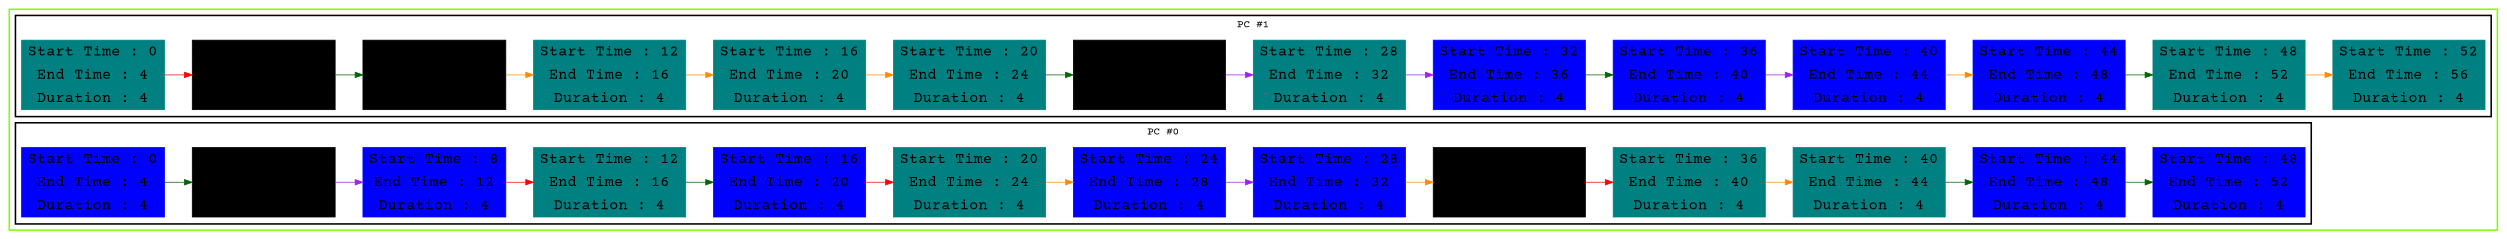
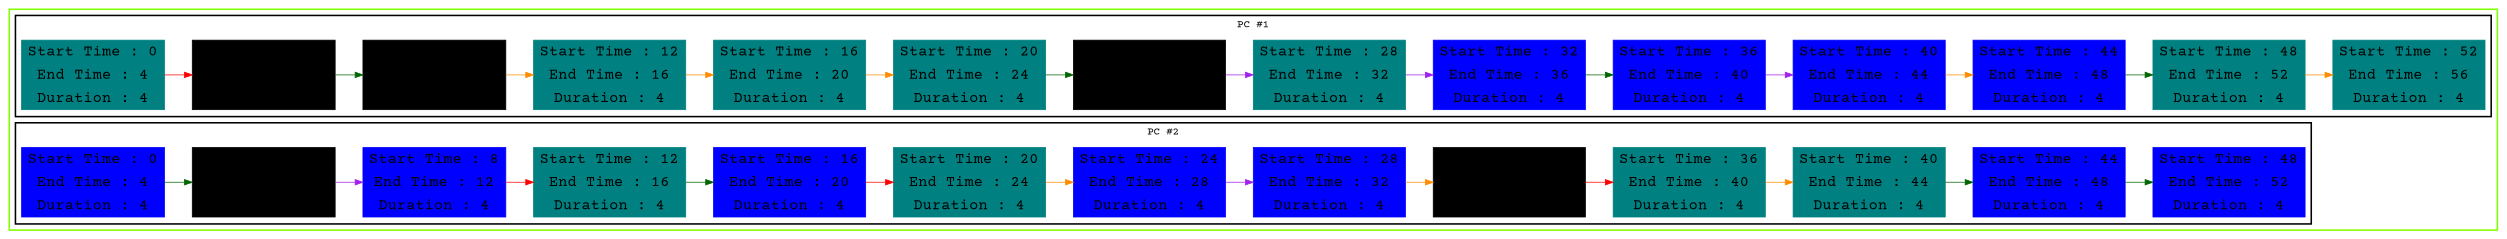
cluster "PC #0": label "PC #0" -> "PC #2"
